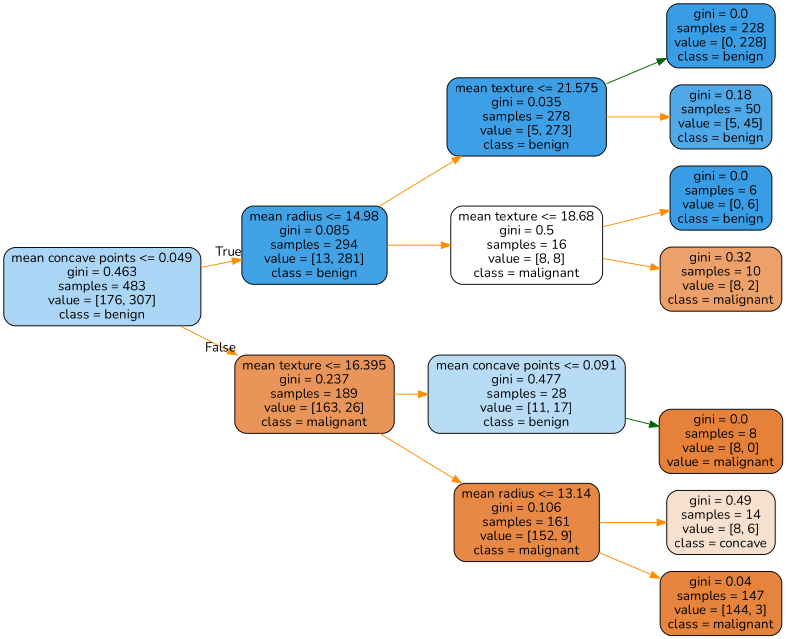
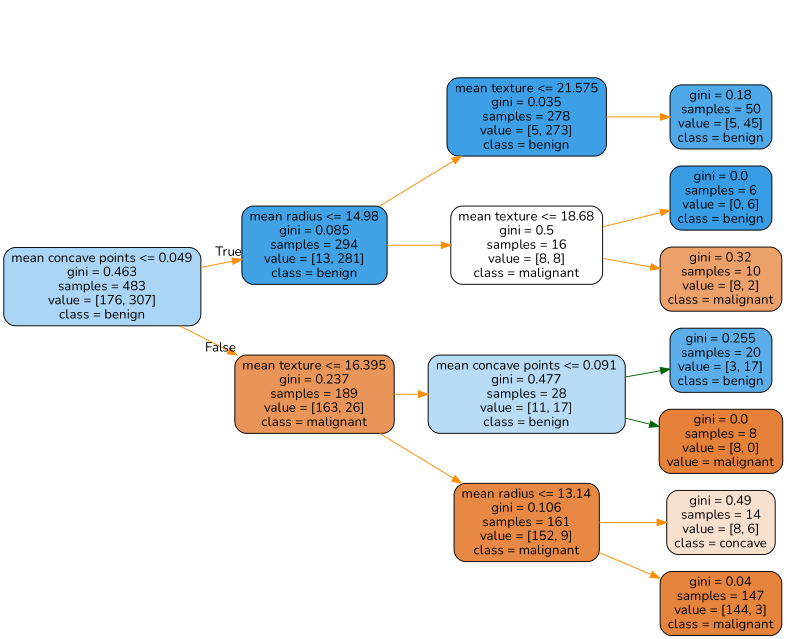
node "gini = 0.0 samples = 228 value = [0, 228] class = benign": removed
node "gini = 0.255 samples = 20 value = [3, 17] class = benign": added
